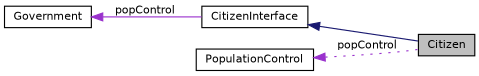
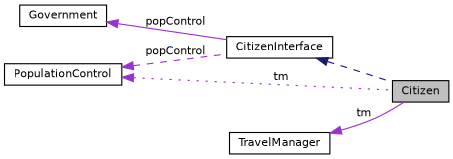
edge "Citizen" -> "CitizenInterface": style solid -> dashed
edge "Citizen" -> "PopulationControl": label " popControl" -> " tm"
edge "CitizenInterface" -> "PopulationControl": added, label "popControl"
node "TravelManager": added
